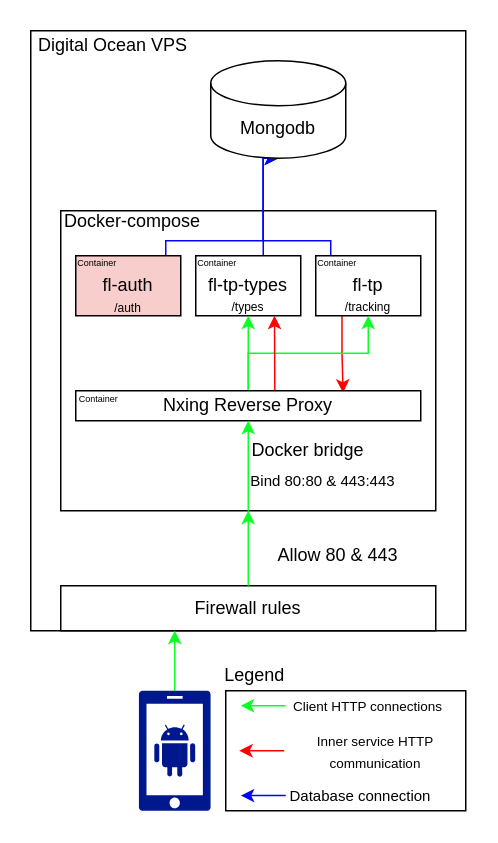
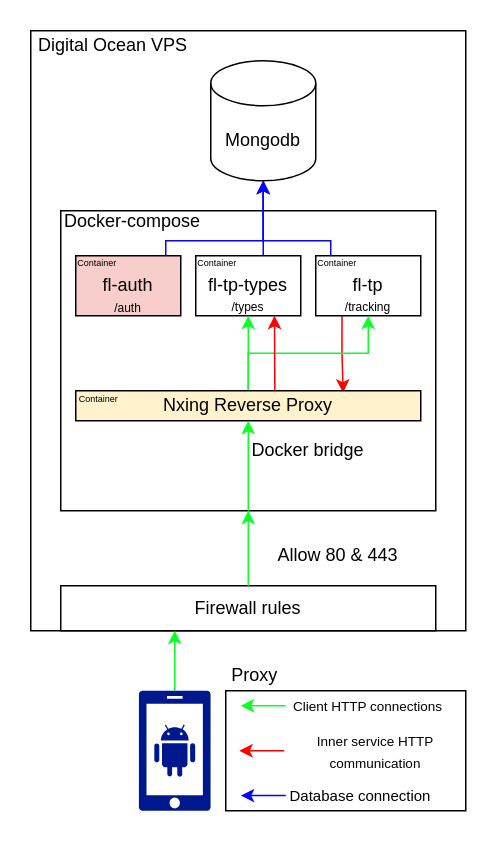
node "Mongodb": size 135x98 -> 105x120
node "Nxing Reverse Proxy": fillcolor #ffffff -> #fff2cc
node "Bind 80:80 & 443:443": removed
node "Legend": label "Legend" -> "Proxy"
